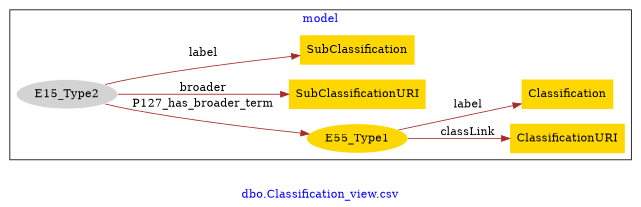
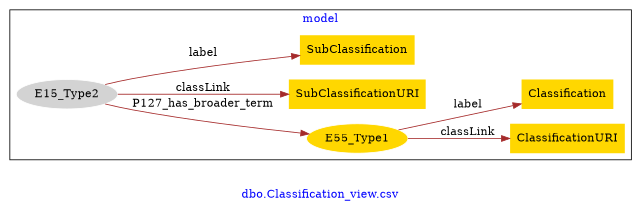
edge "E15_Type2" -> "SubClassificationURI": label "broader" -> "classLink"
